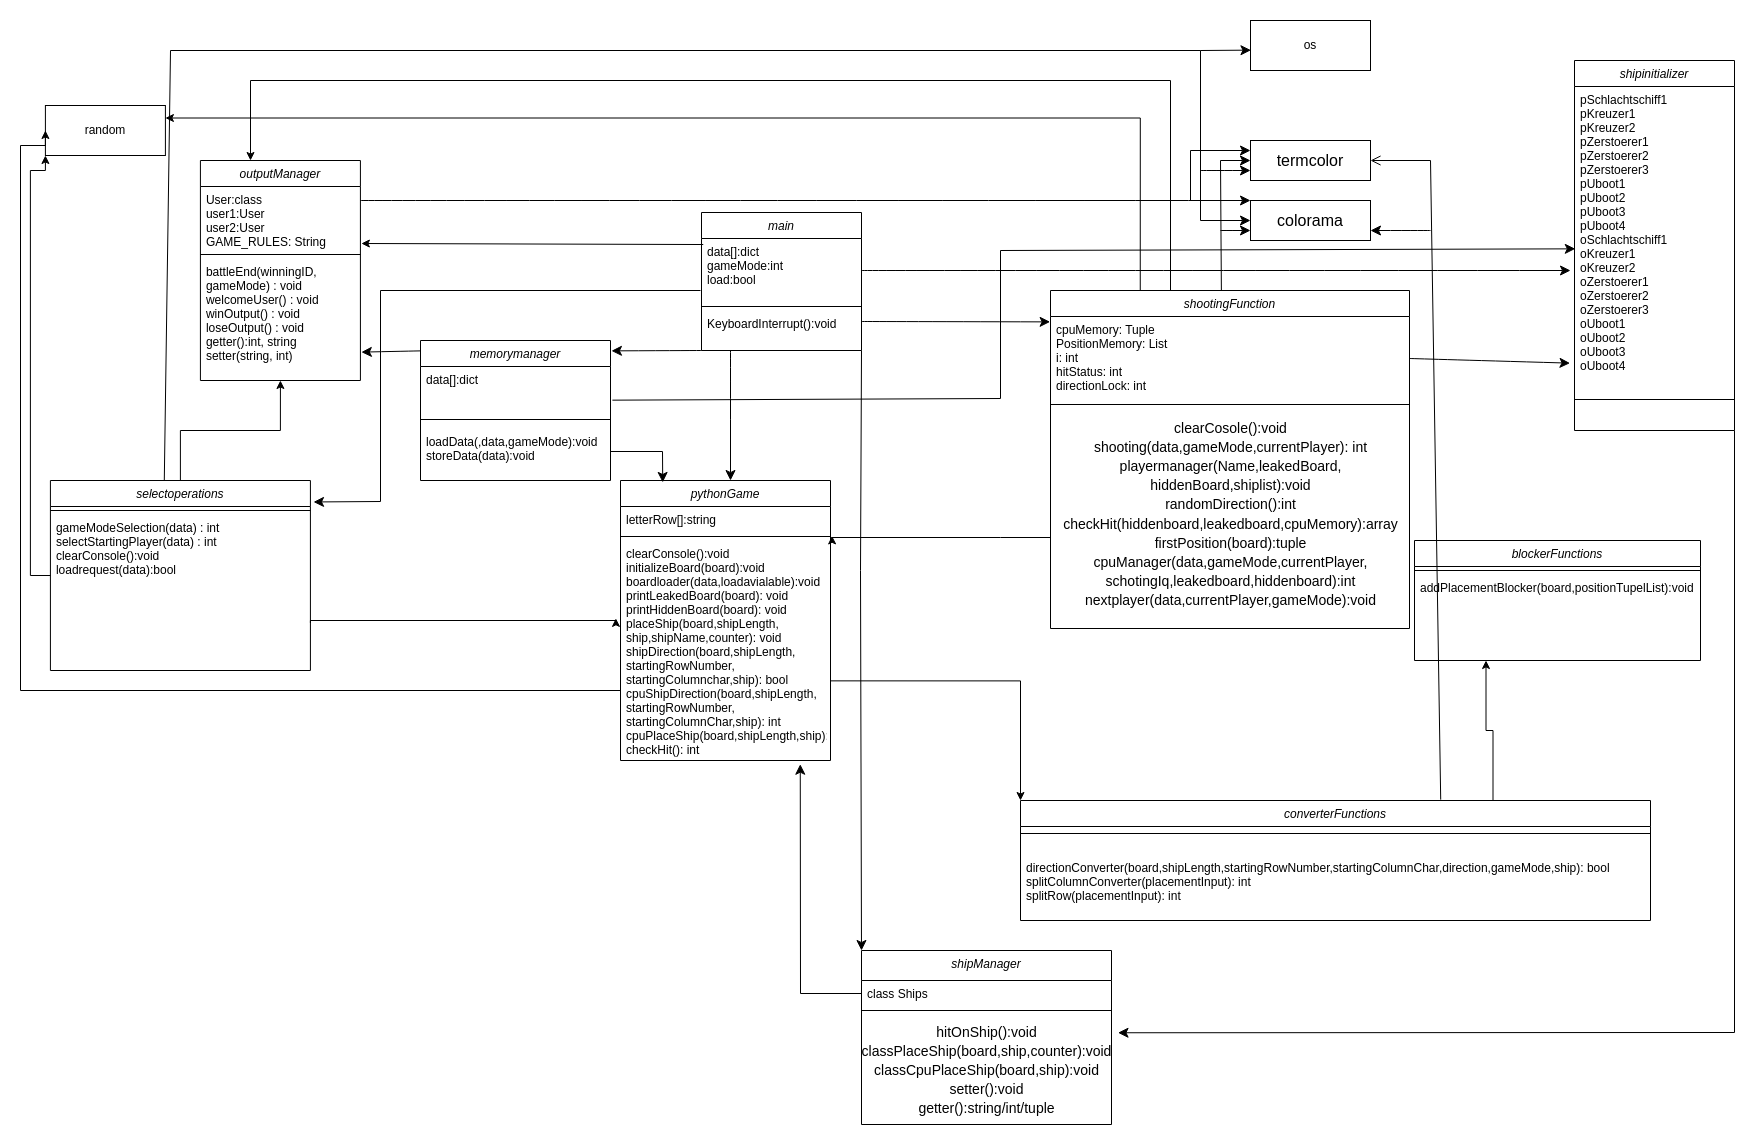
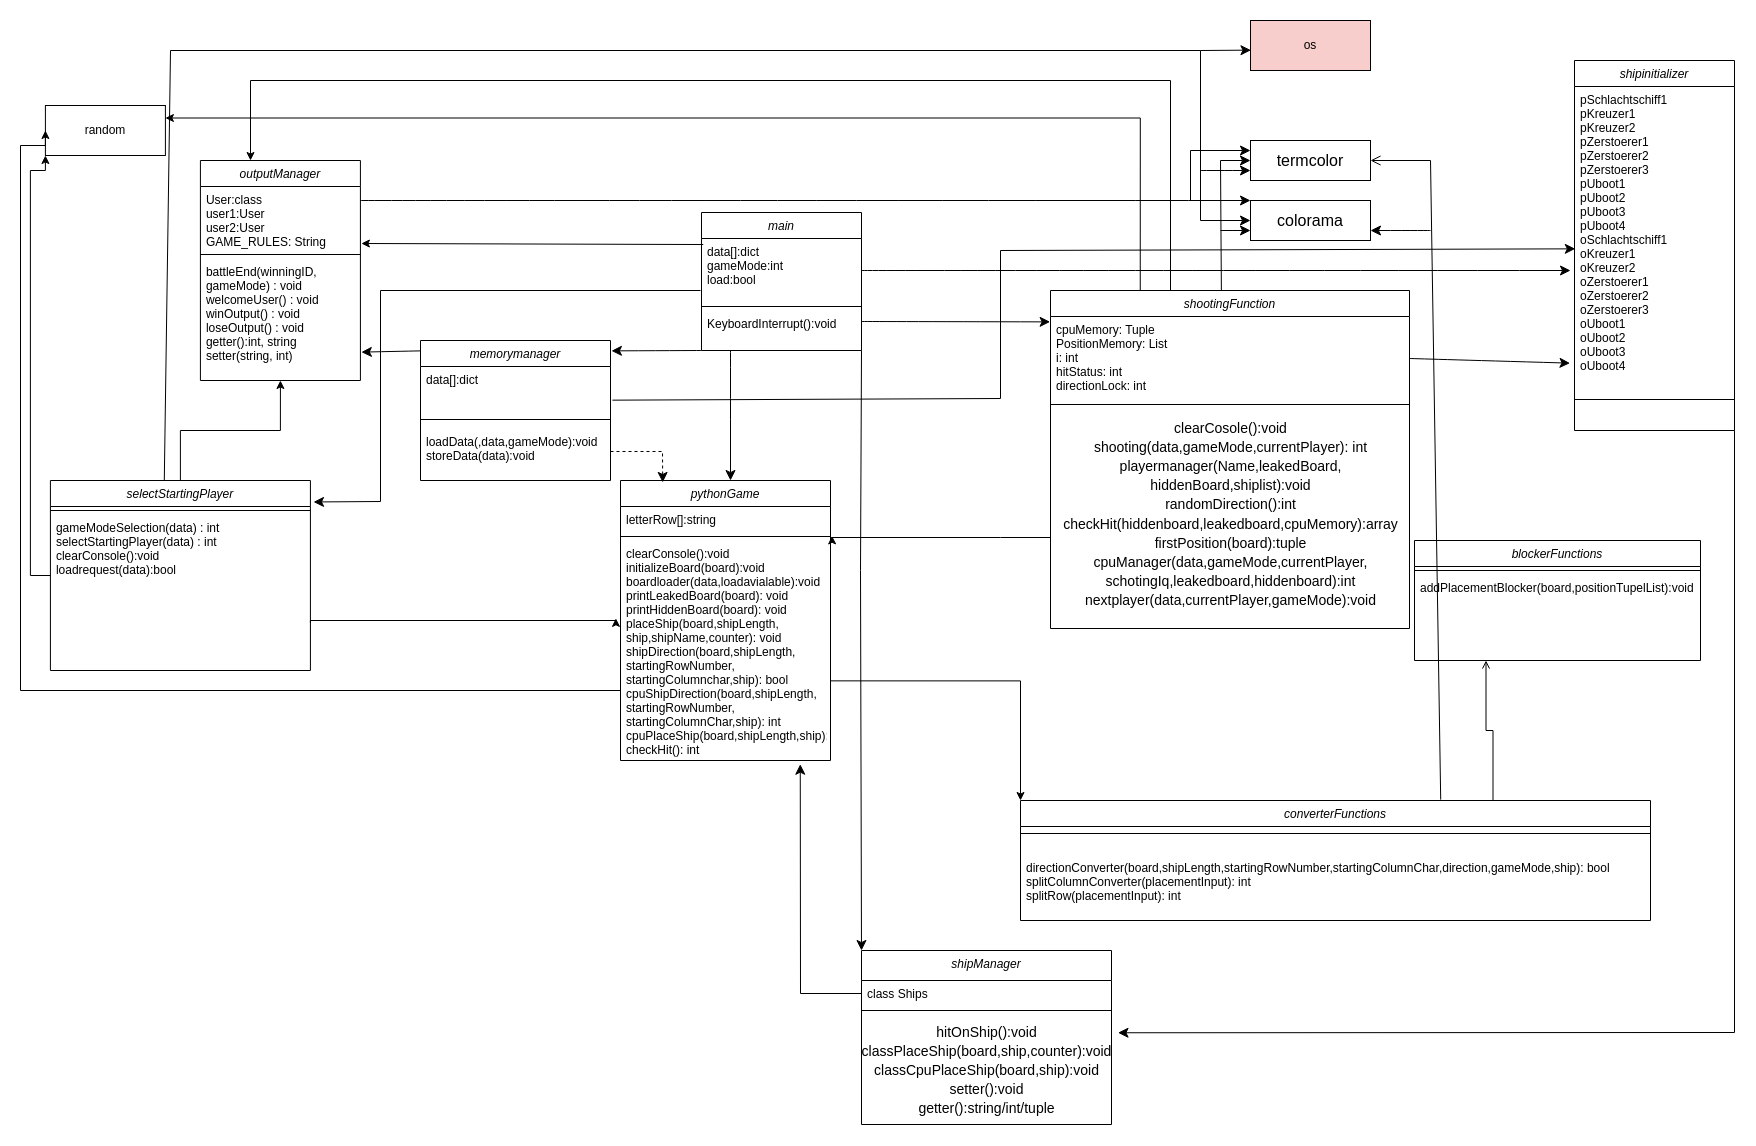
node "os": fillcolor #ffffff -> #f8cecc
edge "loadData(,data,gameMode):void storeData(data):void" -> "pythonGame": style solid -> dashed
node "selectoperations": label "selectoperations" -> "selectStartingPlayer"
edge "converterFunctions" -> "blockerFunctions": arrowhead classic -> open
